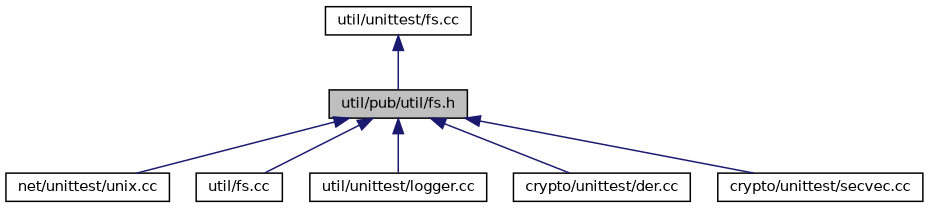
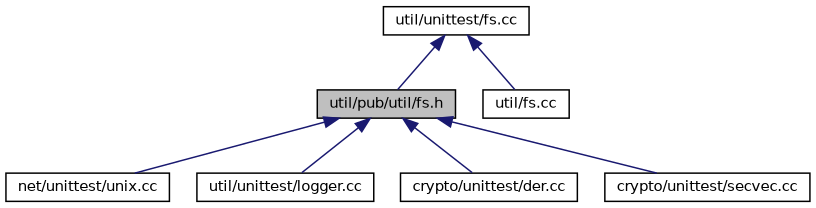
edge "util/fs.cc" -> "util/pub/util/fs.h": now "util/fs.cc" -> "util/unittest/fs.cc"
